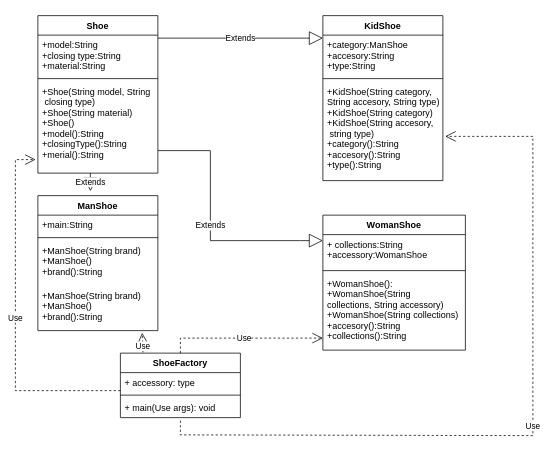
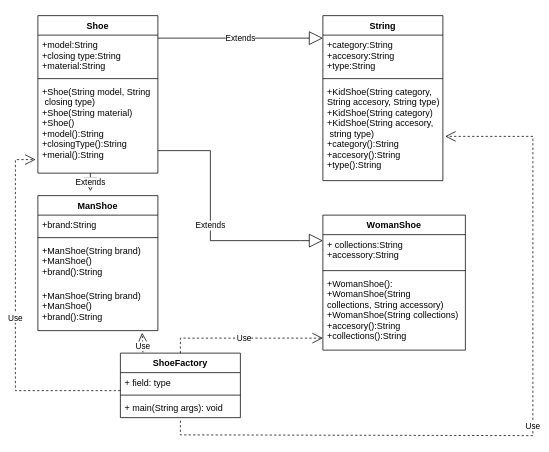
node "KidShoe": label "KidShoe" -> "String"
node "+category:ManShoe +accesory:String +type:String": label "+category:ManShoe +accesory:String +type:String" -> "+category:String +accesory:String +type:String"
node "+main:String": label "+main:String" -> "+brand:String"
node "+ collections:String +accessory:WomanShoe": label "+ collections:String +accessory:WomanShoe" -> "+ collections:String +accessory:String"
node "+ accessory: type": label "+ accessory: type" -> "+ field: type"
node "+ main(Use args): void": label "+ main(Use args): void" -> "+ main(String args): void"
